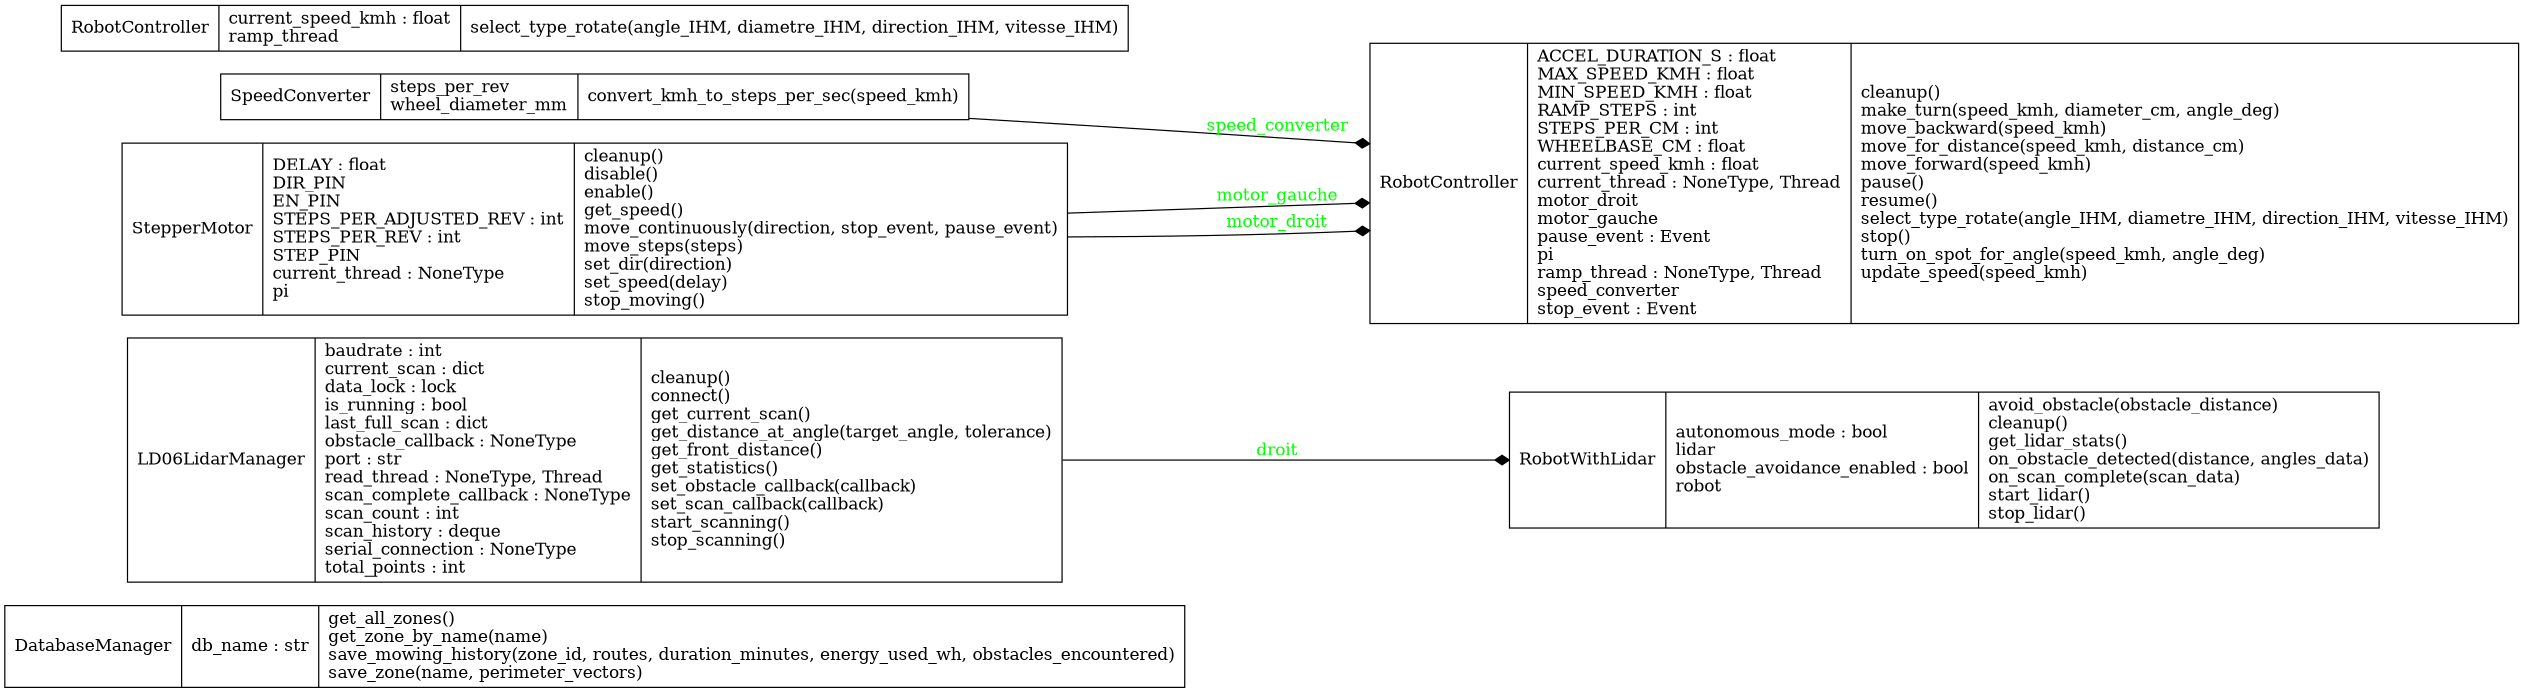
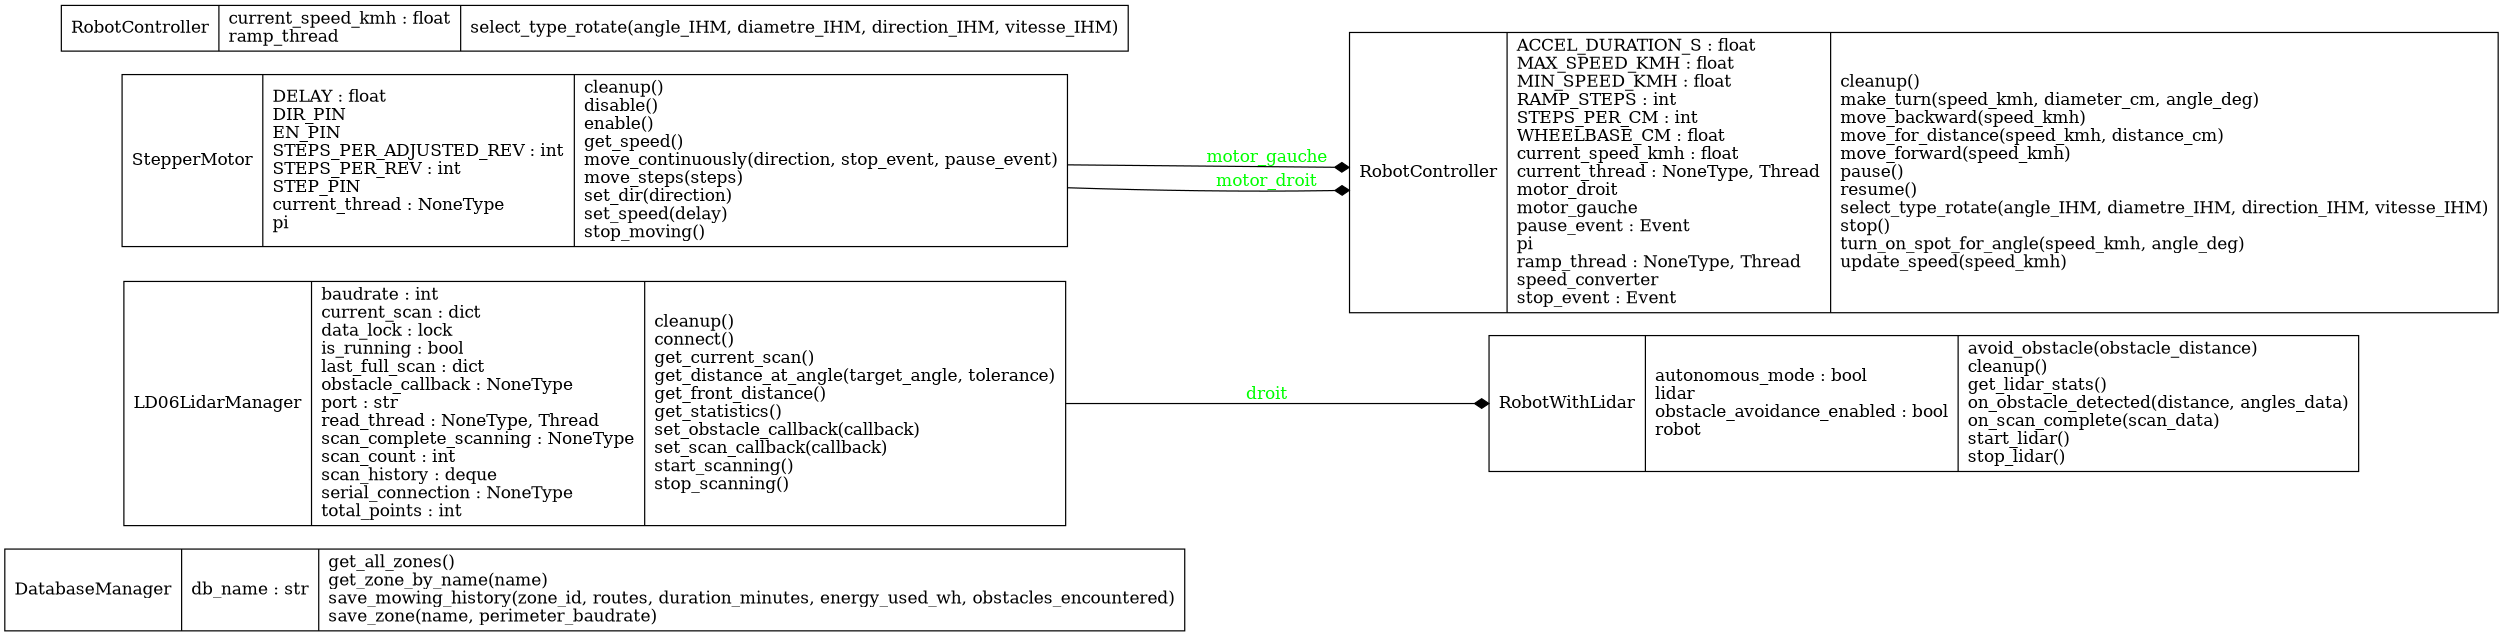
node "SpeedConverter": removed
node "LD06LidarManager": text "scan_complete_callback : NoneType" -> "scan_complete_scanning : NoneType"
node "DatabaseManager": text "save_zone(name, perimeter_vectors)" -> "save_zone(name, perimeter_baudrate)"
